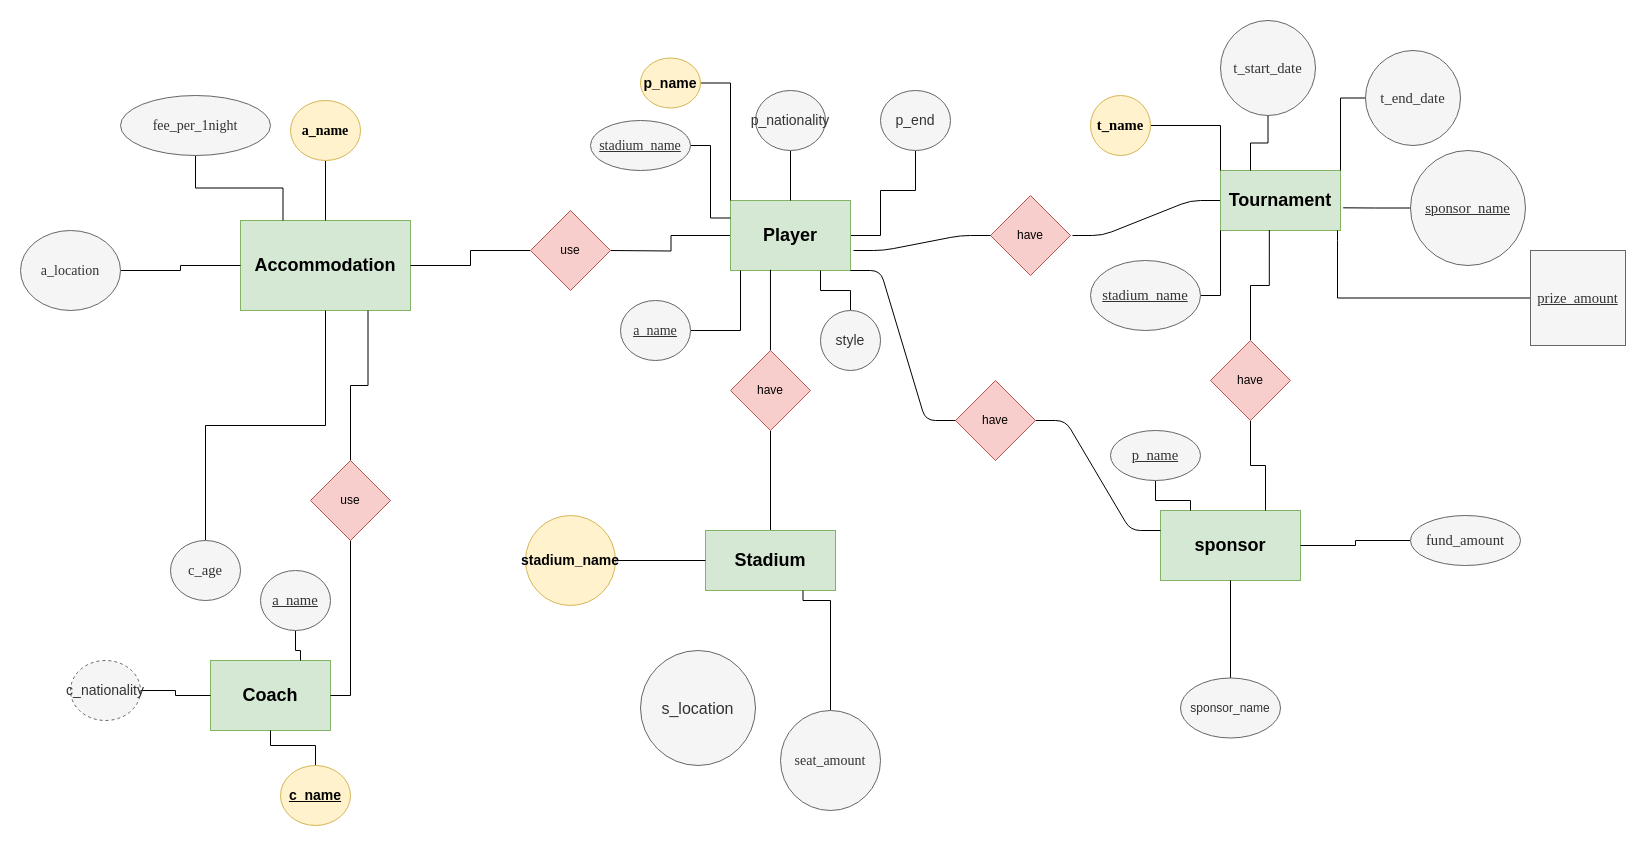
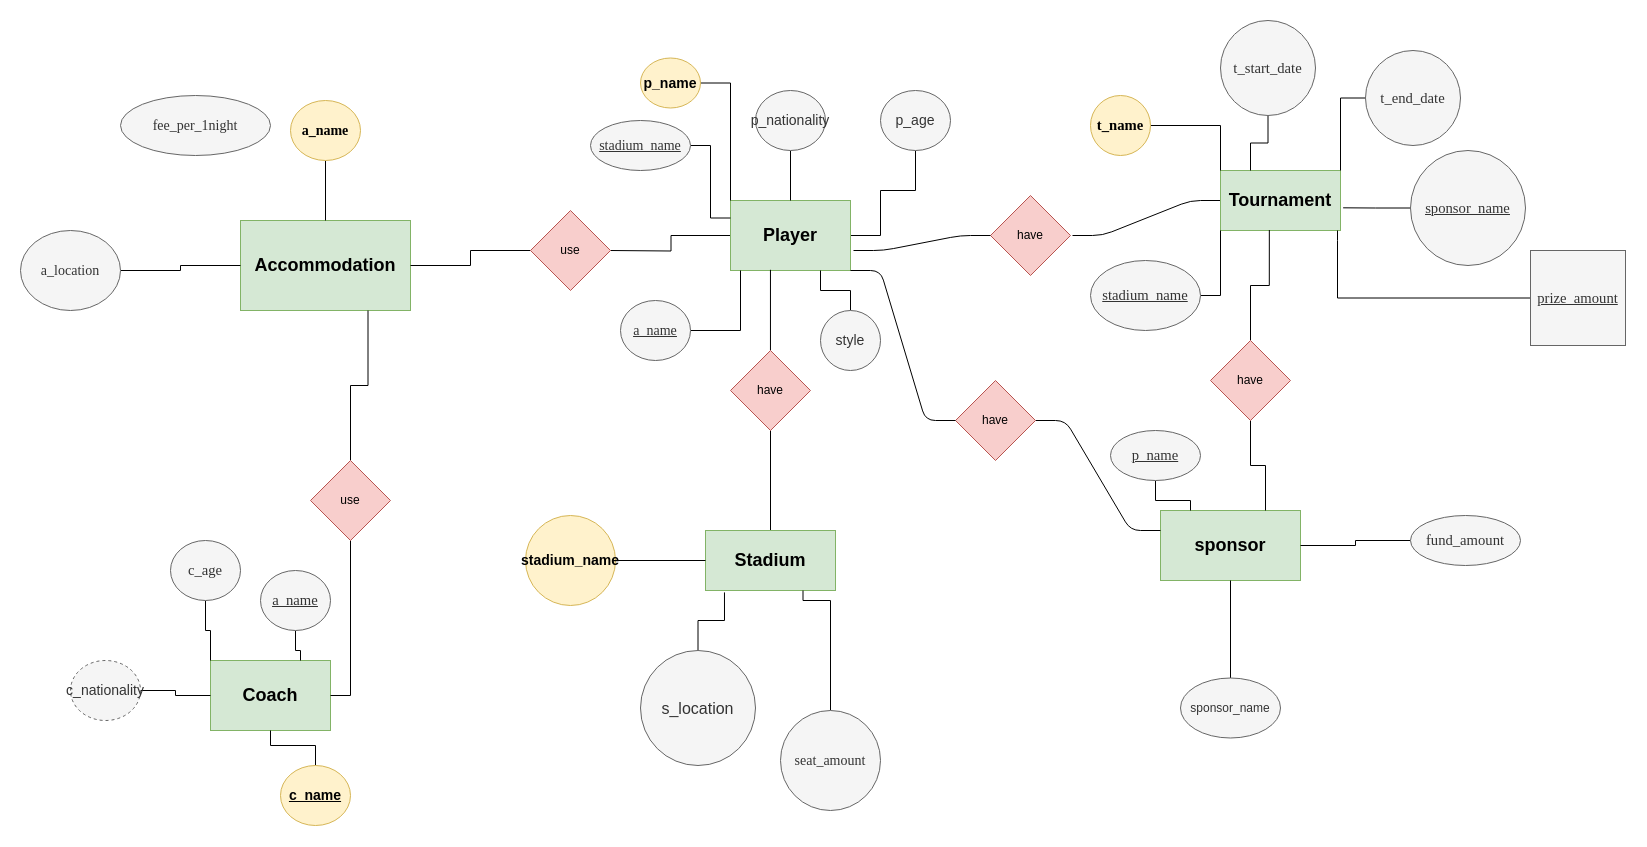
node "p_end": label "p_end" -> "p_age"
edge "fee_per_1night" -- "Accommodation": removed
edge "Accommodation" -- "c_age": now "Coach" -- "c_age"
edge "Stadium" -- "s_location": added
